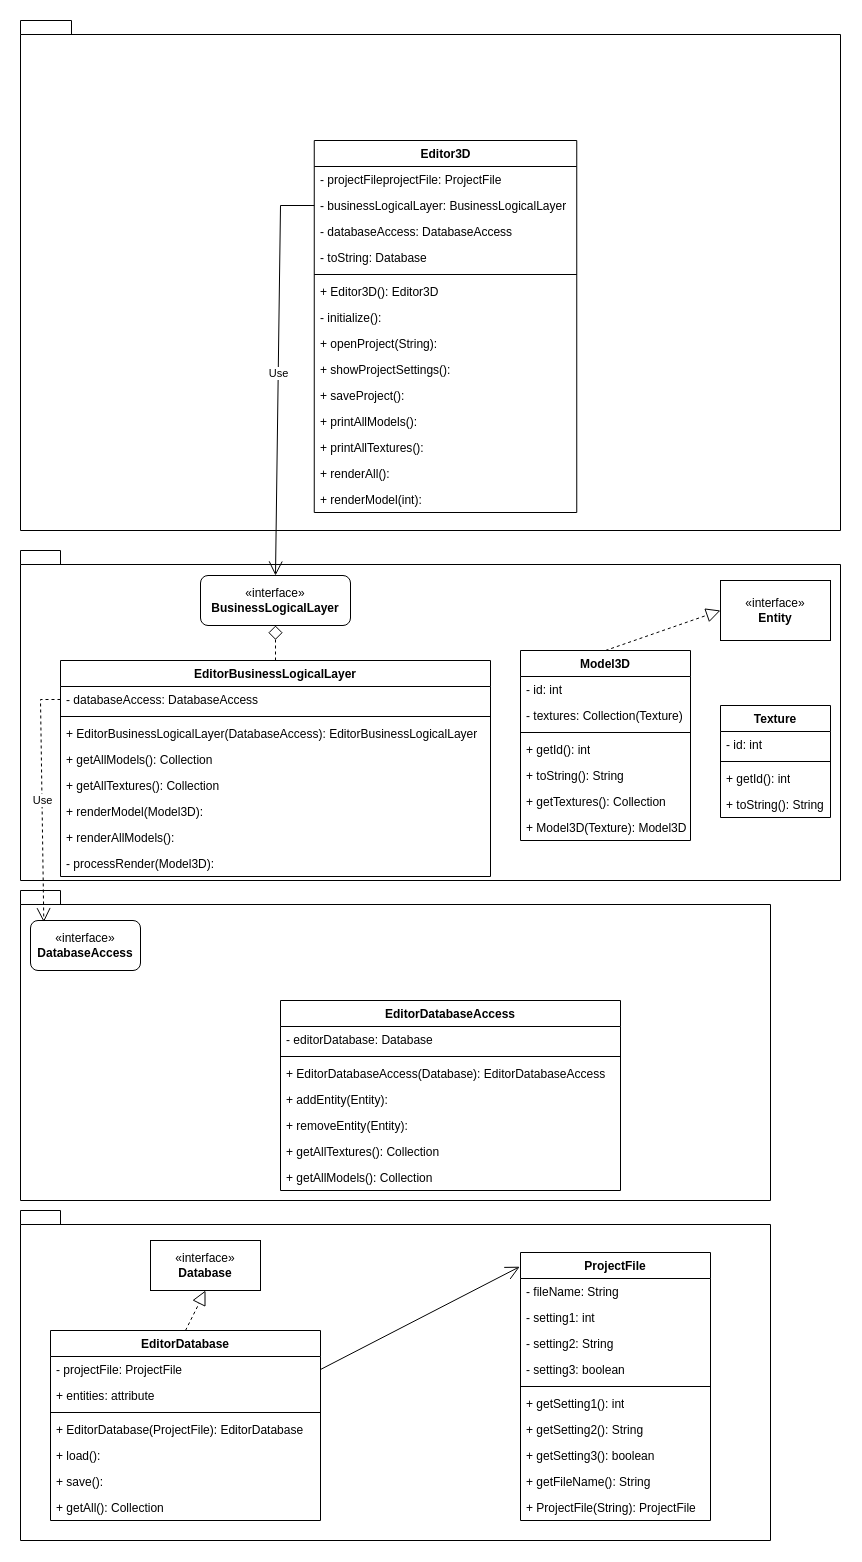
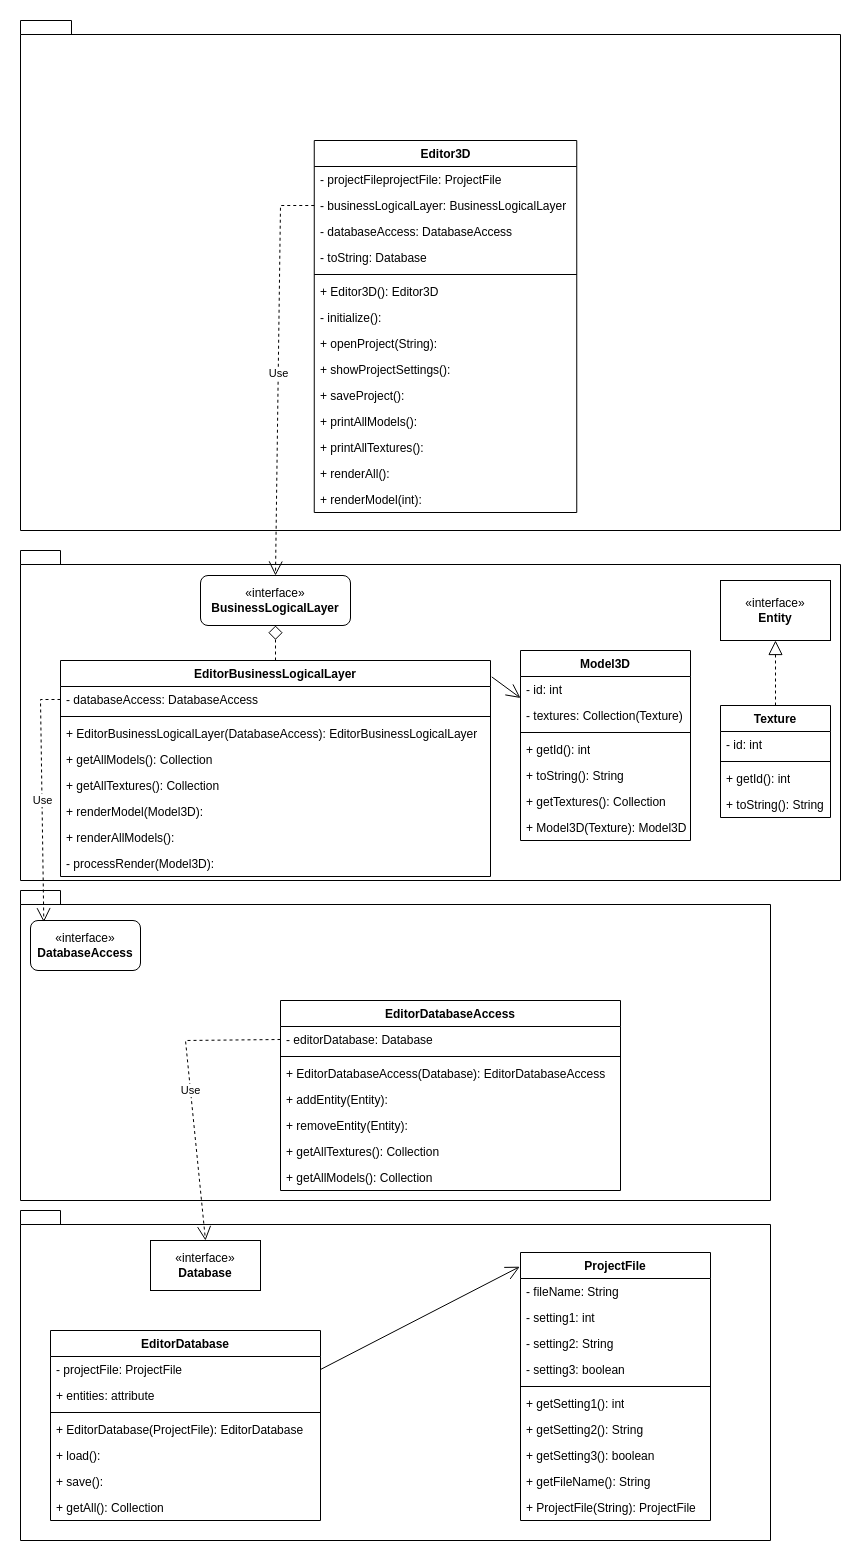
edge "- businessLogicalLayer: BusinessLogicalLayer" -> "«interface» BusinessLogicalLayer": style solid -> dashed
edge "Model3D" -> "«interface» Entity": removed
edge "Texture" -> "«interface» Entity": added
edge "EditorBusinessLogicalLayer" -> "Model3D": added
edge "- editorDatabase: Database" -> "«interface» Database": added, label "Use"
edge "EditorDatabase" -> "«interface» Database": removed
